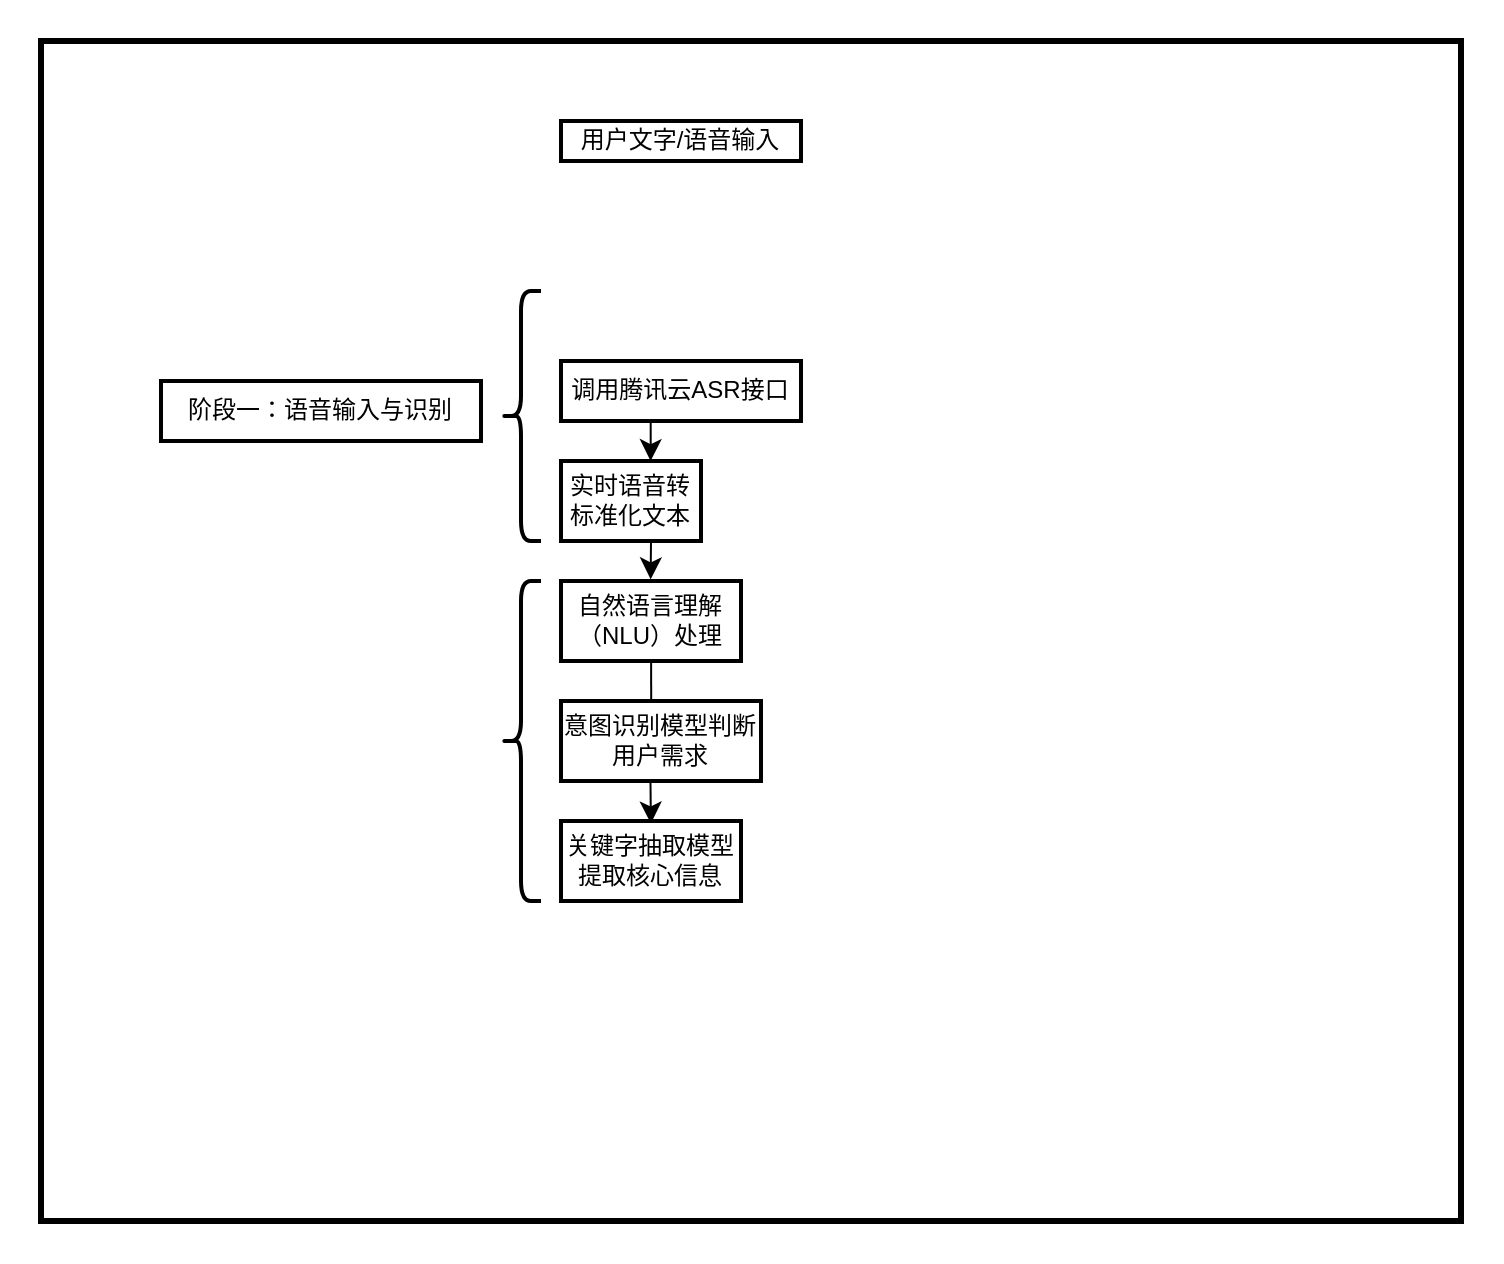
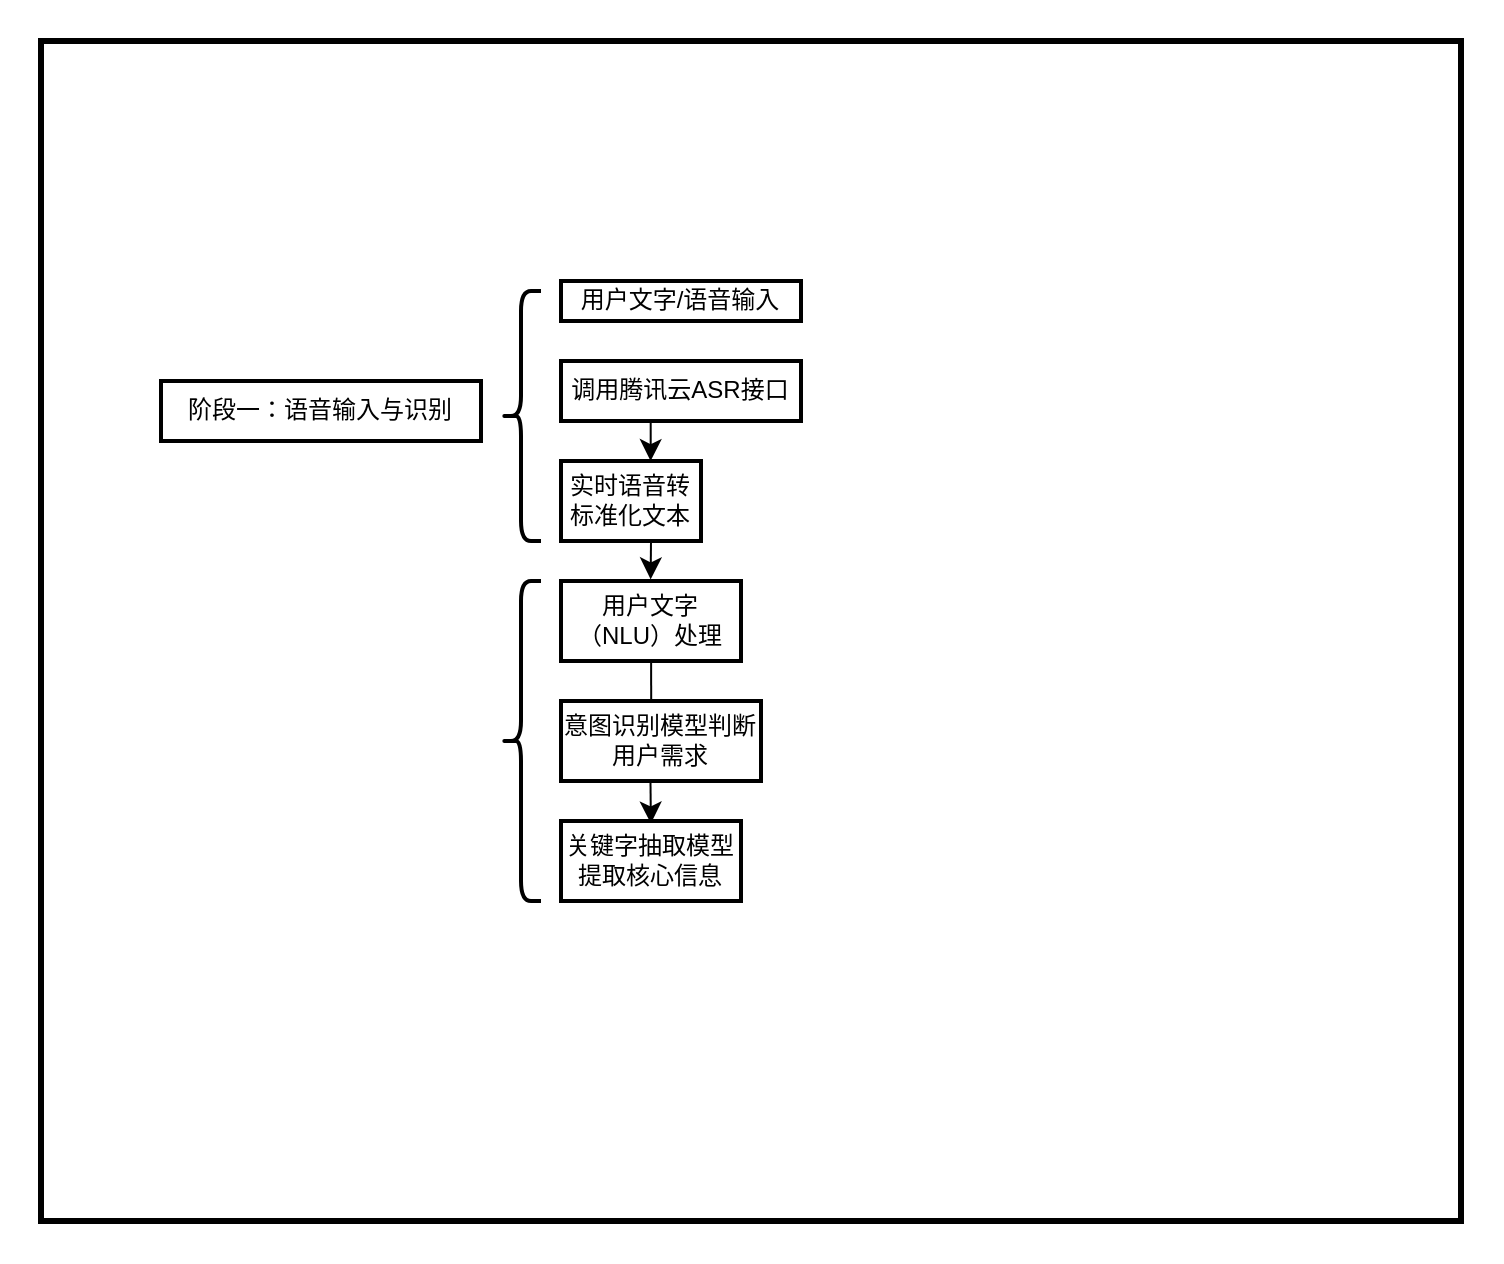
node "用户文字/语音输入": moved (681, 141) -> (681, 301)
node "自然语言理解（NLU）处理": label "自然语言理解（NLU）处理" -> "用户文字（NLU）处理"
